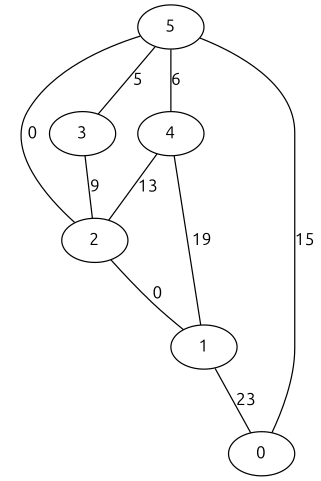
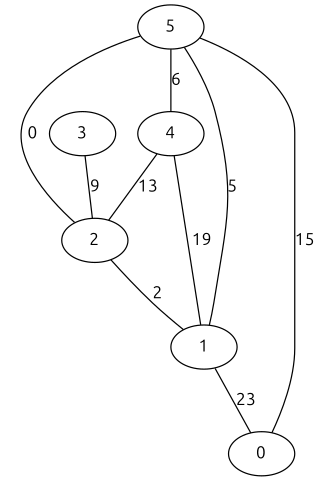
edge "5" -- "3": now "5" -- "1"
edge "2" -- "1": label "0" -> "2"
